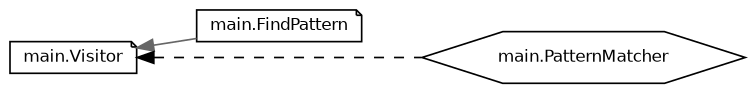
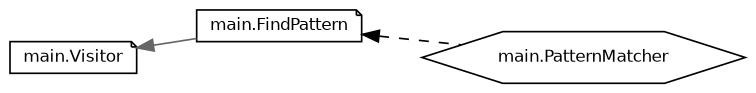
edge "main.PatternMatcher" -> "main.Visitor": now "main.PatternMatcher" -> "main.FindPattern"
